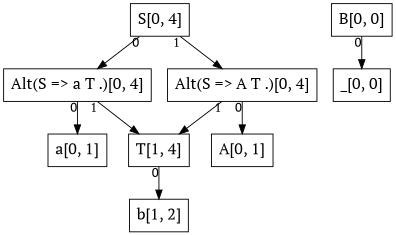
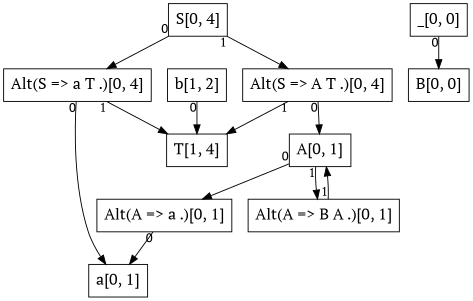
edge "B[0, 0]" -> "_[0, 0]": reversed
edge "T[1, 4]" -> "b[1, 2]": reversed
node "Alt(A => a .)[0, 1]": added
node "Alt(A => B A .)[0, 1]": added
